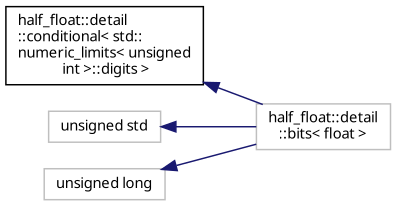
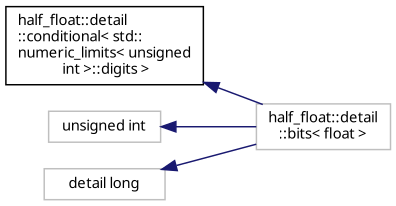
node "unsigned std": label "unsigned std" -> "unsigned int"
node "unsigned long": label "unsigned long" -> "detail long"
